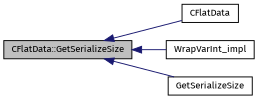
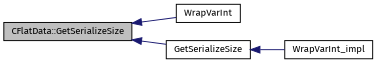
node "CFlatData": label "CFlatData" -> "WrapVarInt"
edge "WrapVarInt_impl" -> "CFlatData::GetSerializeSize": now "WrapVarInt_impl" -> "GetSerializeSize"
